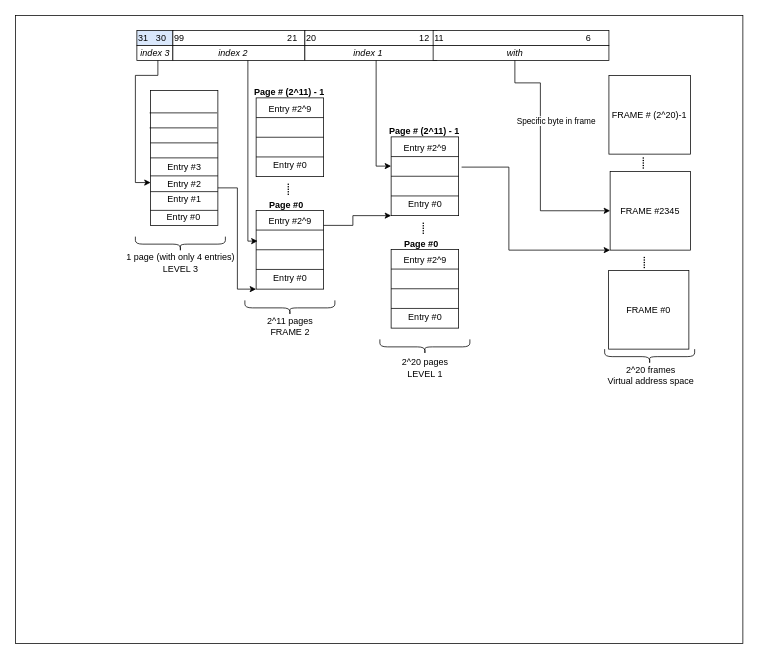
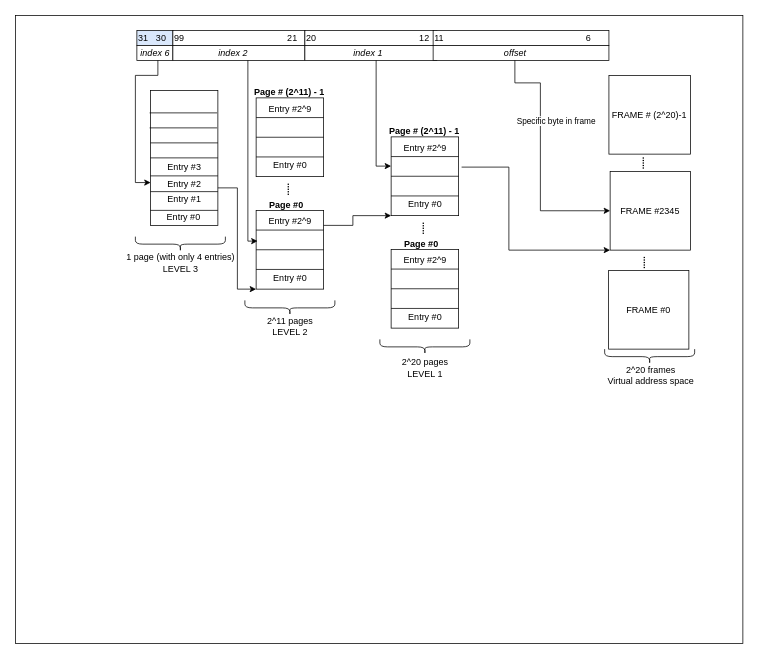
node "index 3": label "index 3" -> "index 6"
node "with": label "with" -> "offset"
node "2^11 pages FRAME 2": label "2^11 pages FRAME 2" -> "2^11 pages LEVEL 2"
